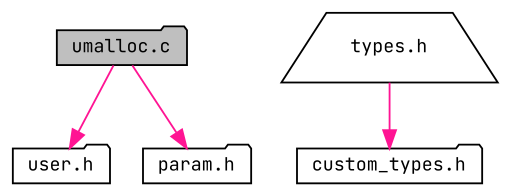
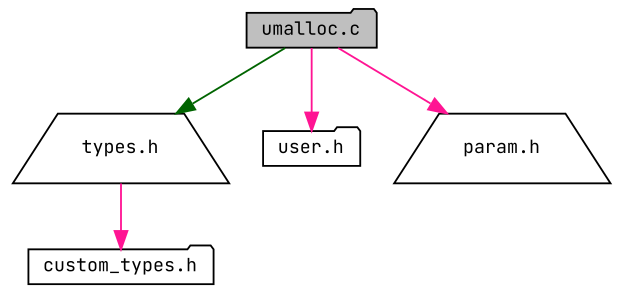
edge "umalloc.c" -> "types.h": added
node "param.h": shape folder -> trapezium
